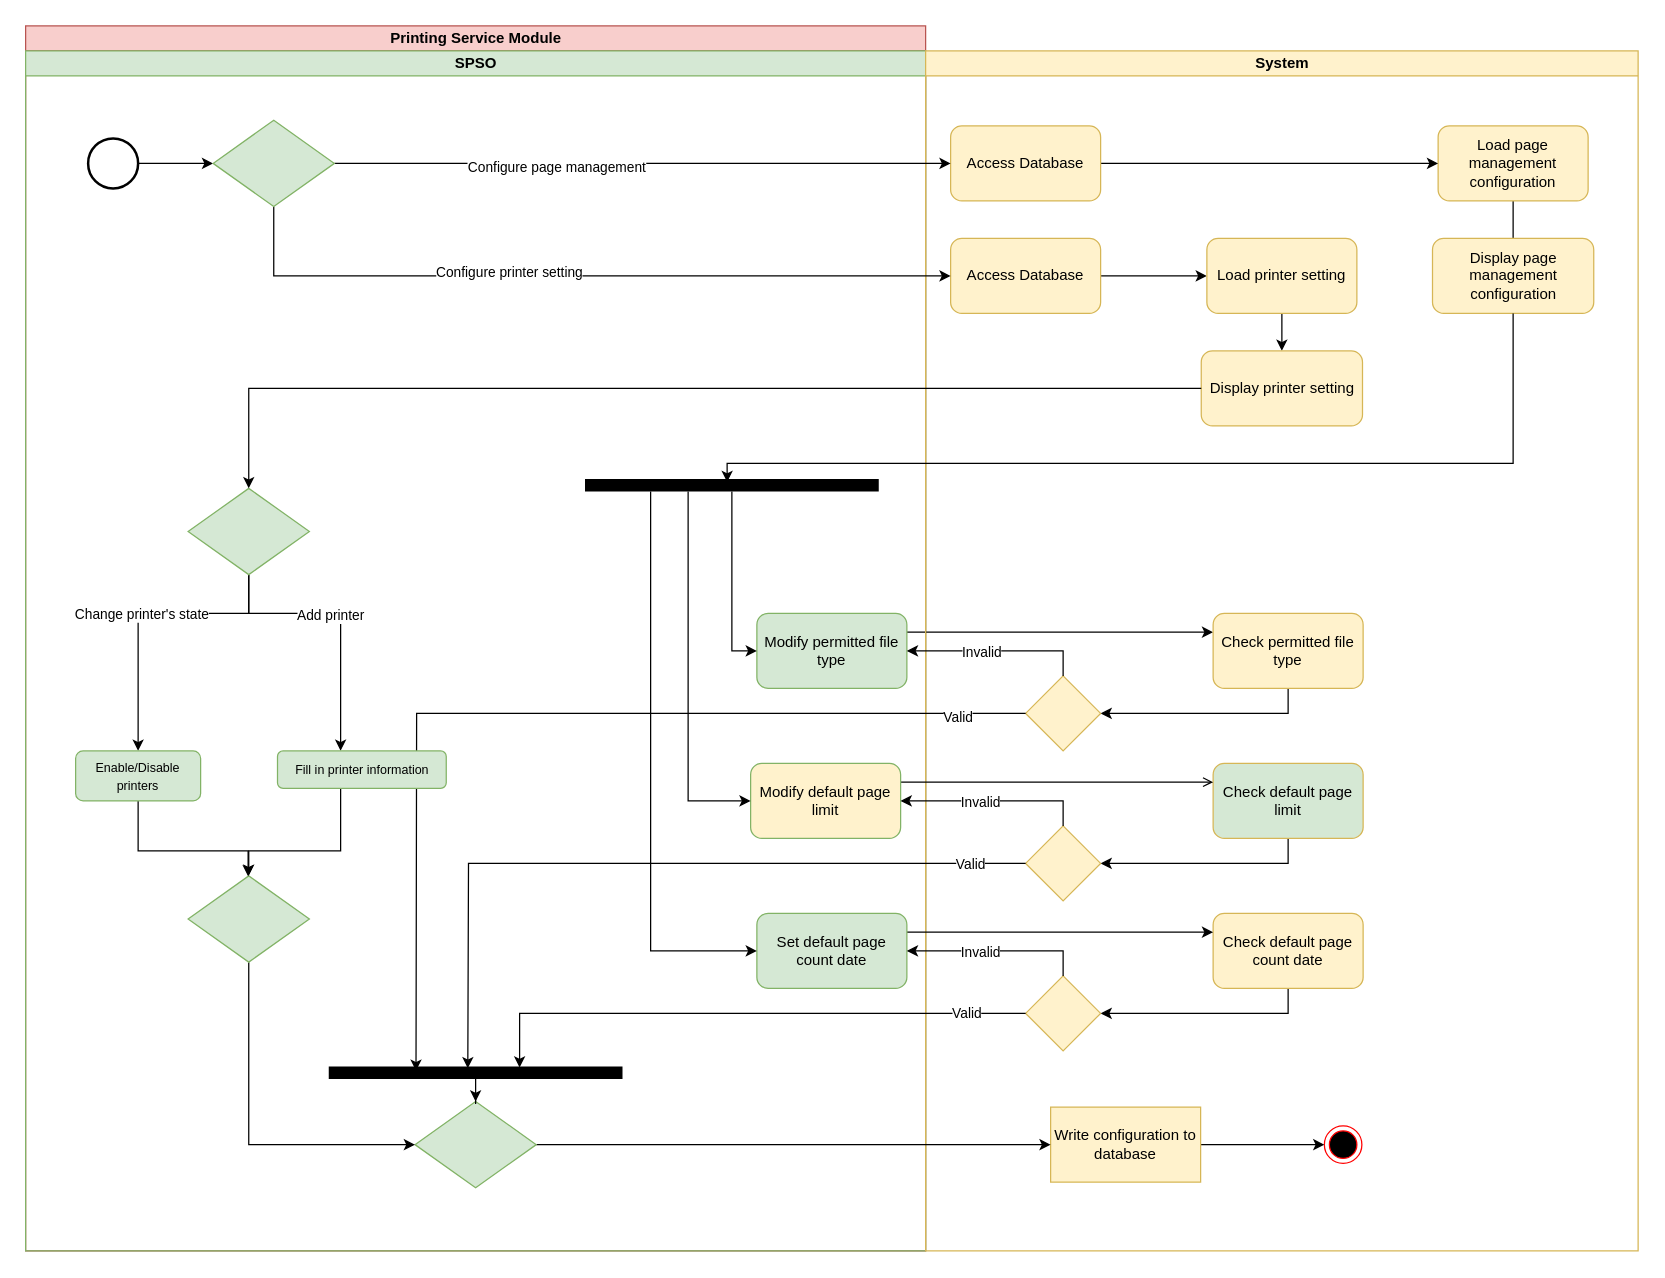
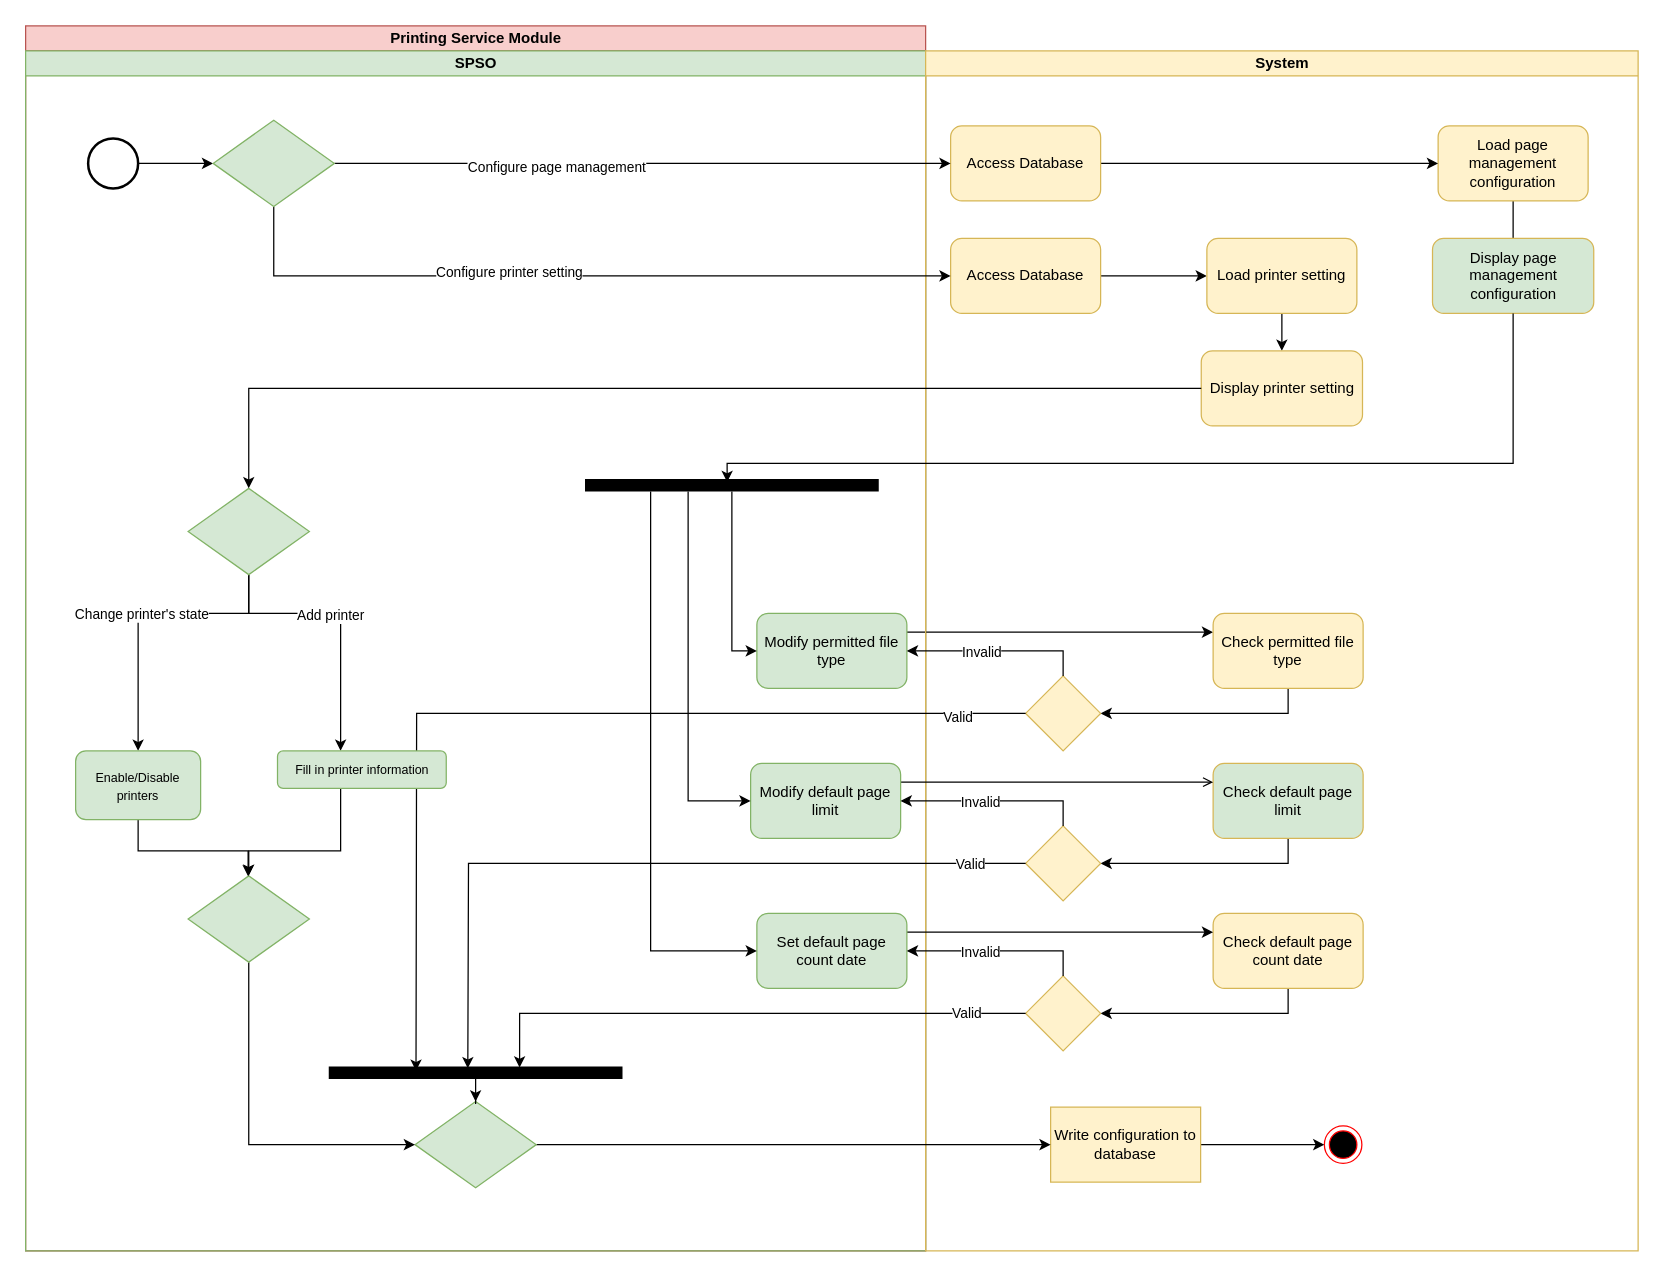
node "Display page management configuration": fillcolor #fff2cc -> #d5e8d4
node "Enable/Disable printers": size 125x50 -> 125x69
node "Modify default page limit": fillcolor #fff2cc -> #d5e8d4
